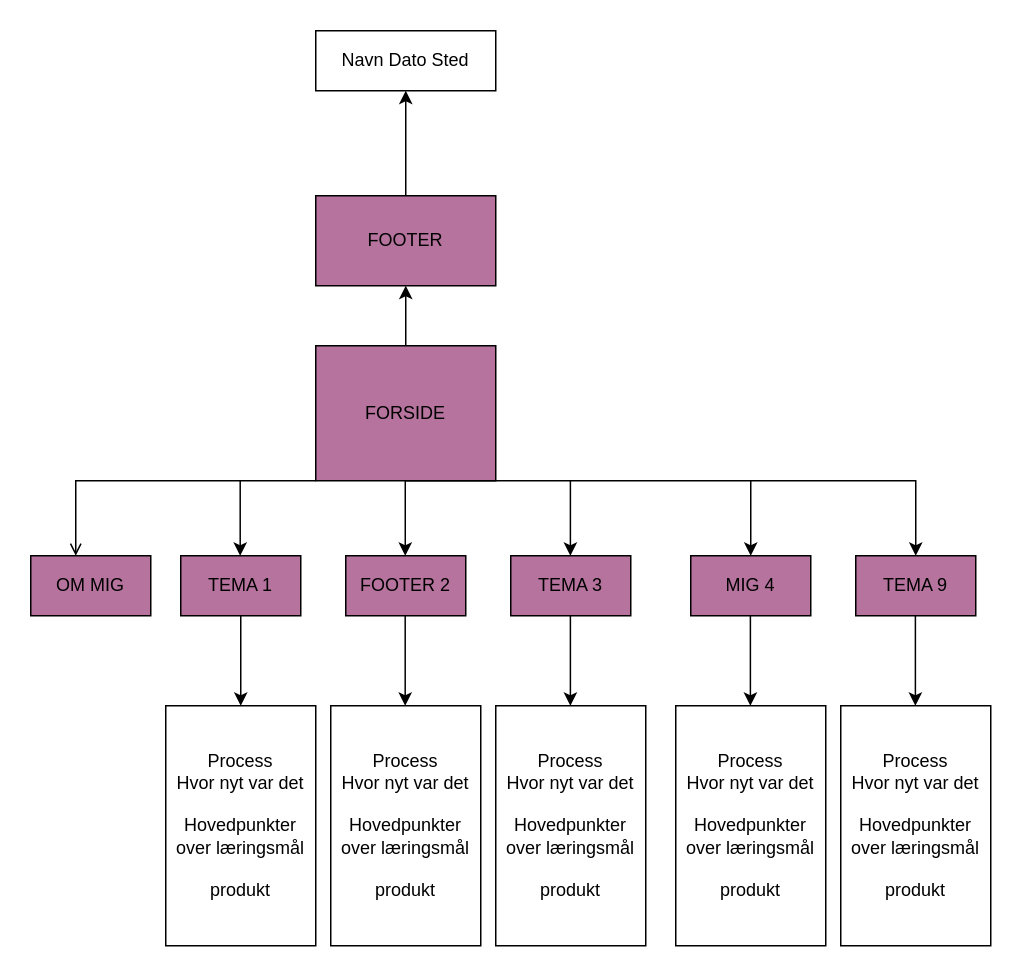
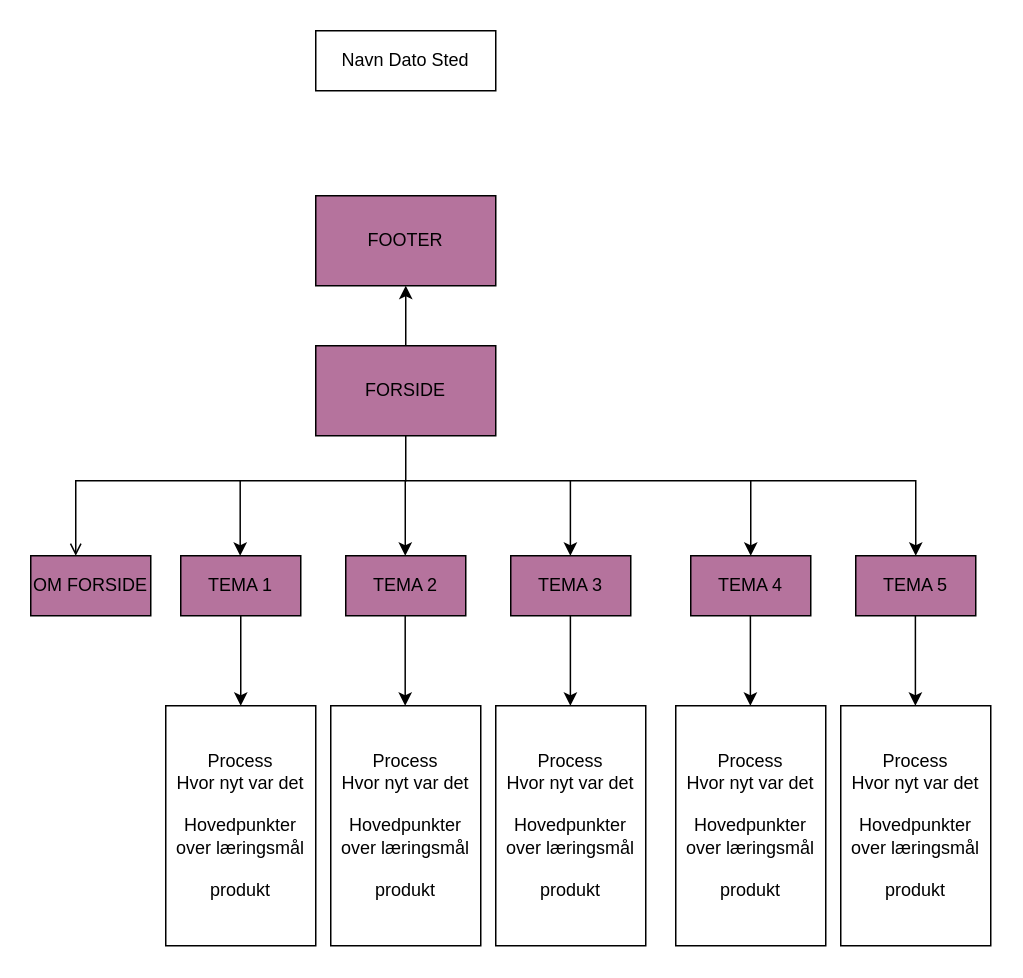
edge "FOOTER" -> "Navn Dato Sted": removed
node "FORSIDE": size 180x135 -> 180x90
node "OM MIG": label "OM MIG" -> "OM FORSIDE"
node "FOOTER 2": label "FOOTER 2" -> "TEMA 2"
node "MIG 4": label "MIG 4" -> "TEMA 4"
node "TEMA 9": label "TEMA 9" -> "TEMA 5"
